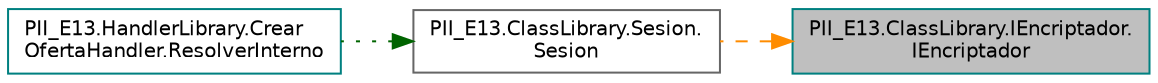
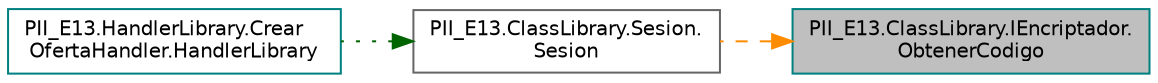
node "PII_E13.HandlerLibrary.Crear OfertaHandler.ResolverInterno": label "PII_E13.HandlerLibrary.Crear OfertaHandler.ResolverInterno" -> "PII_E13.HandlerLibrary.Crear OfertaHandler.HandlerLibrary"
node "PII_E13.ClassLibrary.IEncriptador. IEncriptador": label "PII_E13.ClassLibrary.IEncriptador. IEncriptador" -> "PII_E13.ClassLibrary.IEncriptador. ObtenerCodigo"
